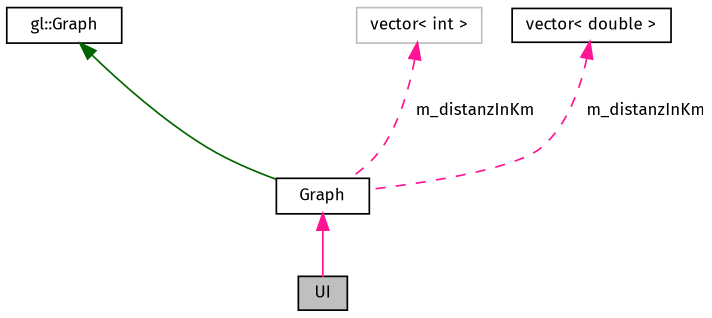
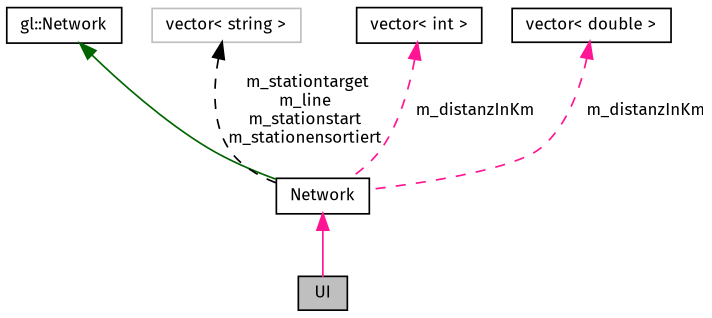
node "gl::Graph": label "gl::Graph" -> "gl::Network"
node "vector< string >": added
node "vector< int >": color grey75 -> black
node "Graph": label "Graph" -> "Network"
